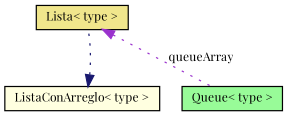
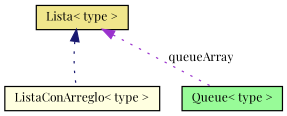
edge "Lista< type >" -> "ListaConArreglo< type >": reversed
